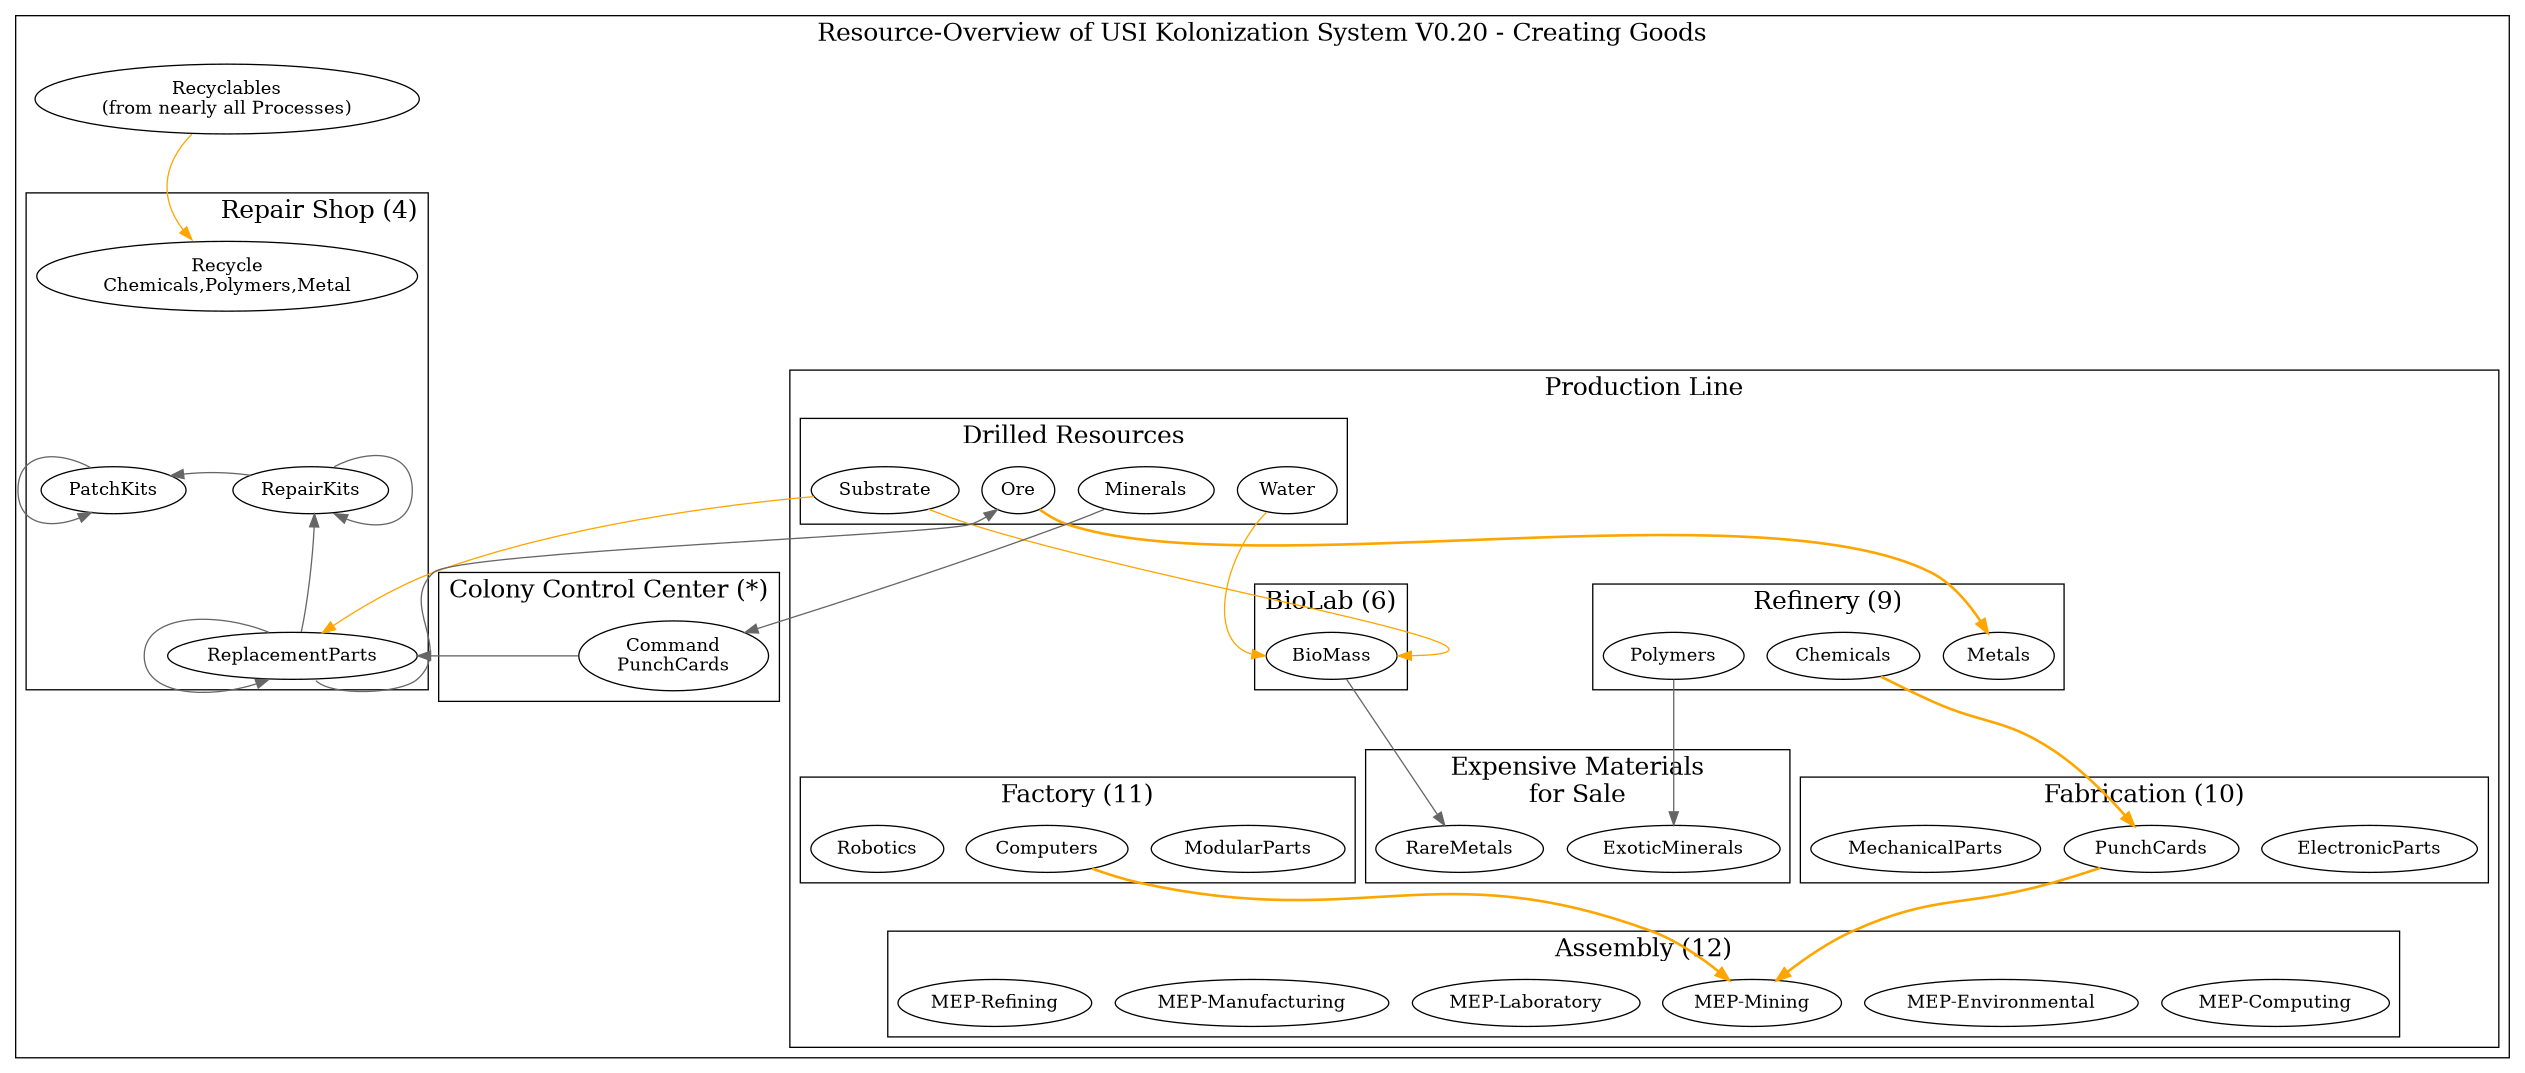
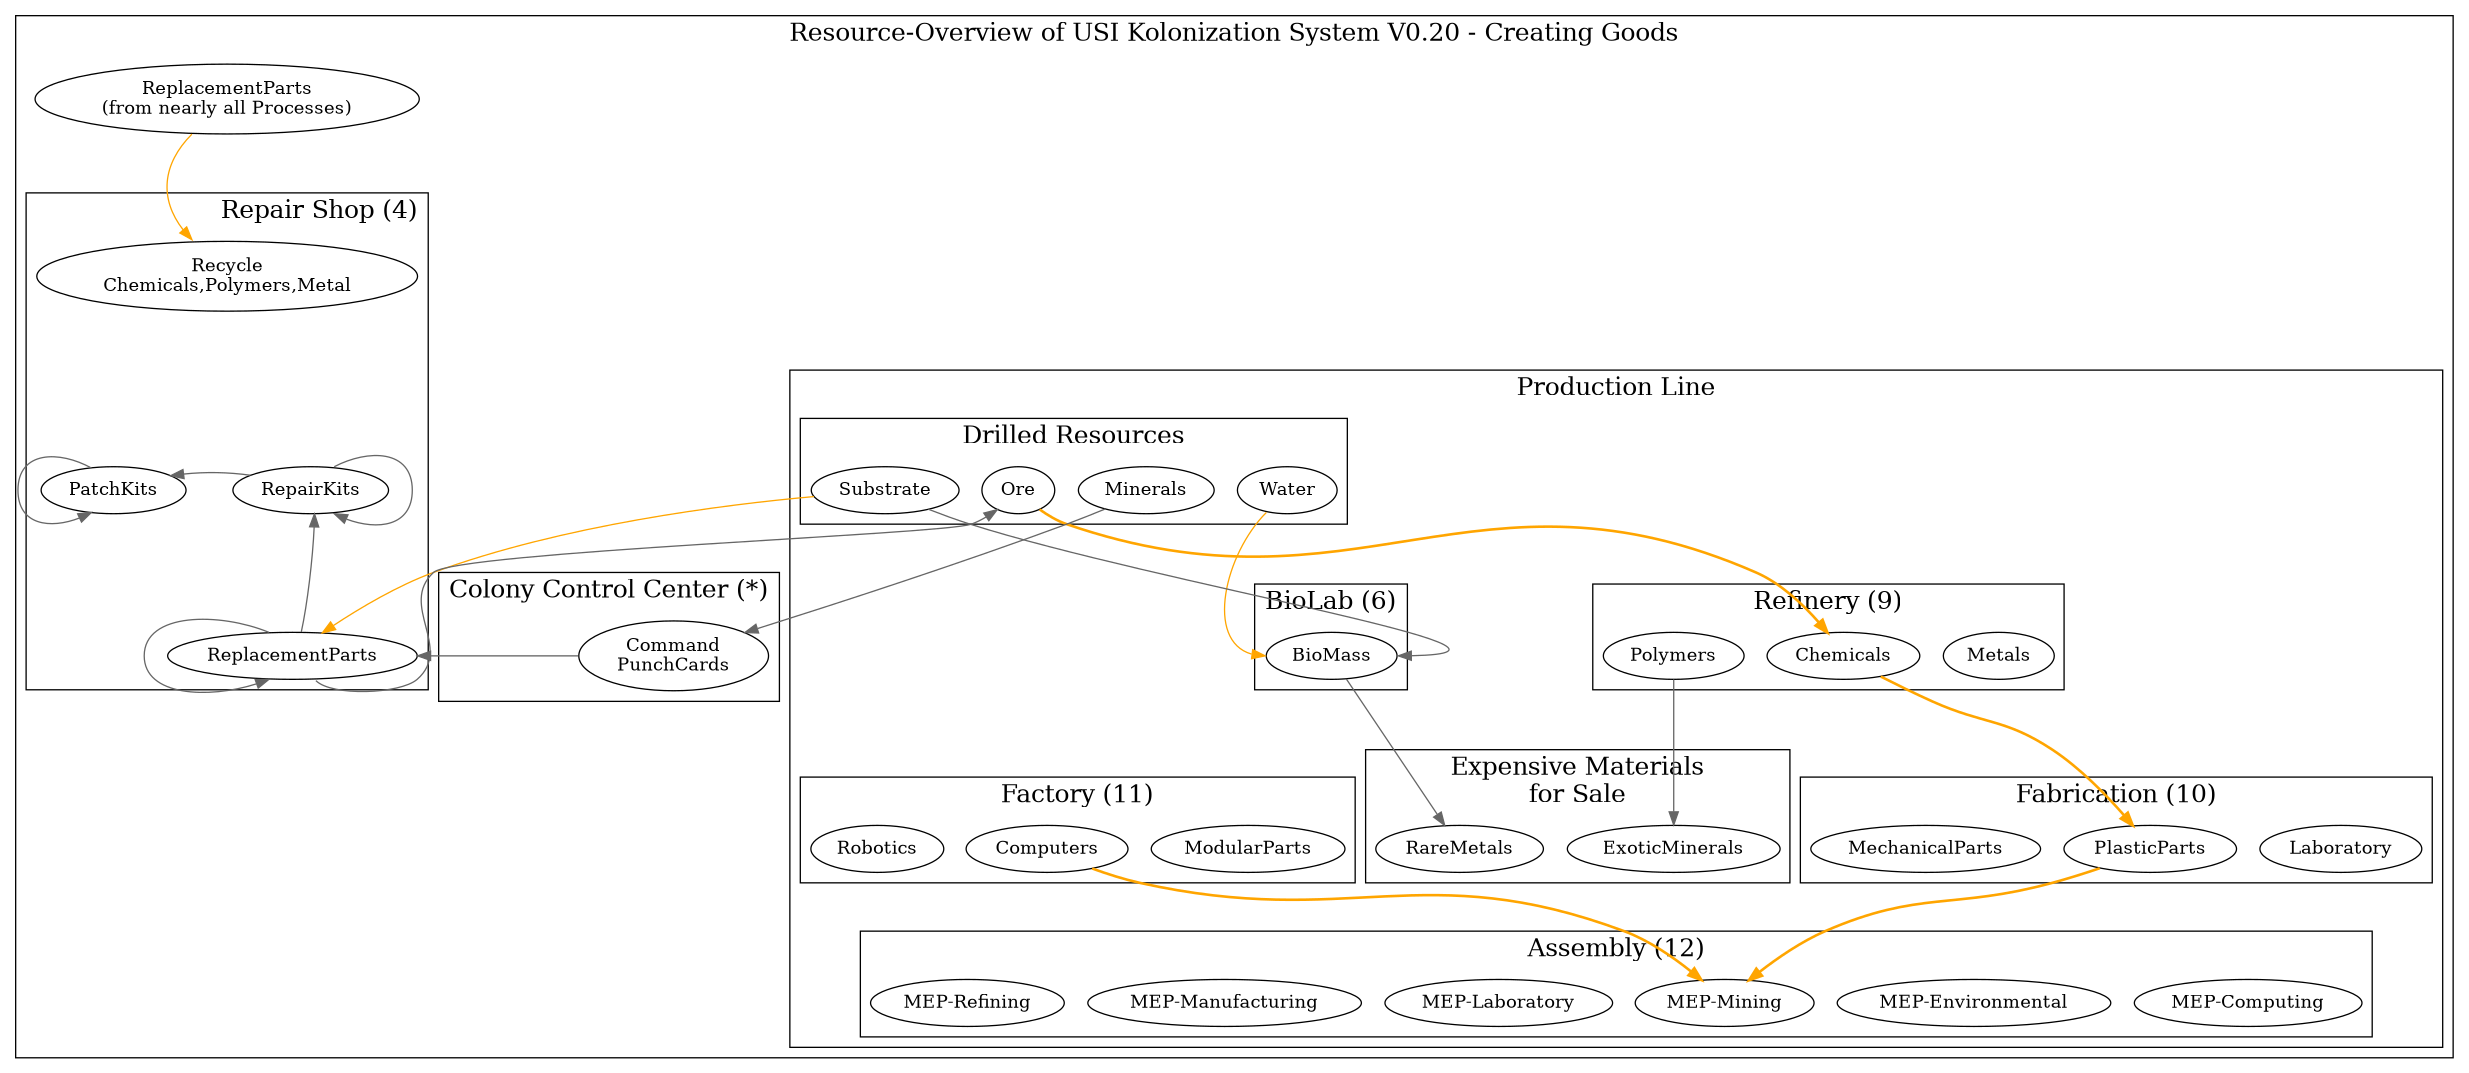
node "Recyclables (from nearly all Processes)": label "Recyclables (from nearly all Processes)" -> "ReplacementParts (from nearly all Processes)"
edge "Ore" -> "Metals": now "Ore" -> "Chemicals"
edge "Substrate" -> "BioMass": color orange -> #666666
node "PunchCards": label "PunchCards" -> "PlasticParts"
node "ElectronicParts": label "ElectronicParts" -> "Laboratory"
